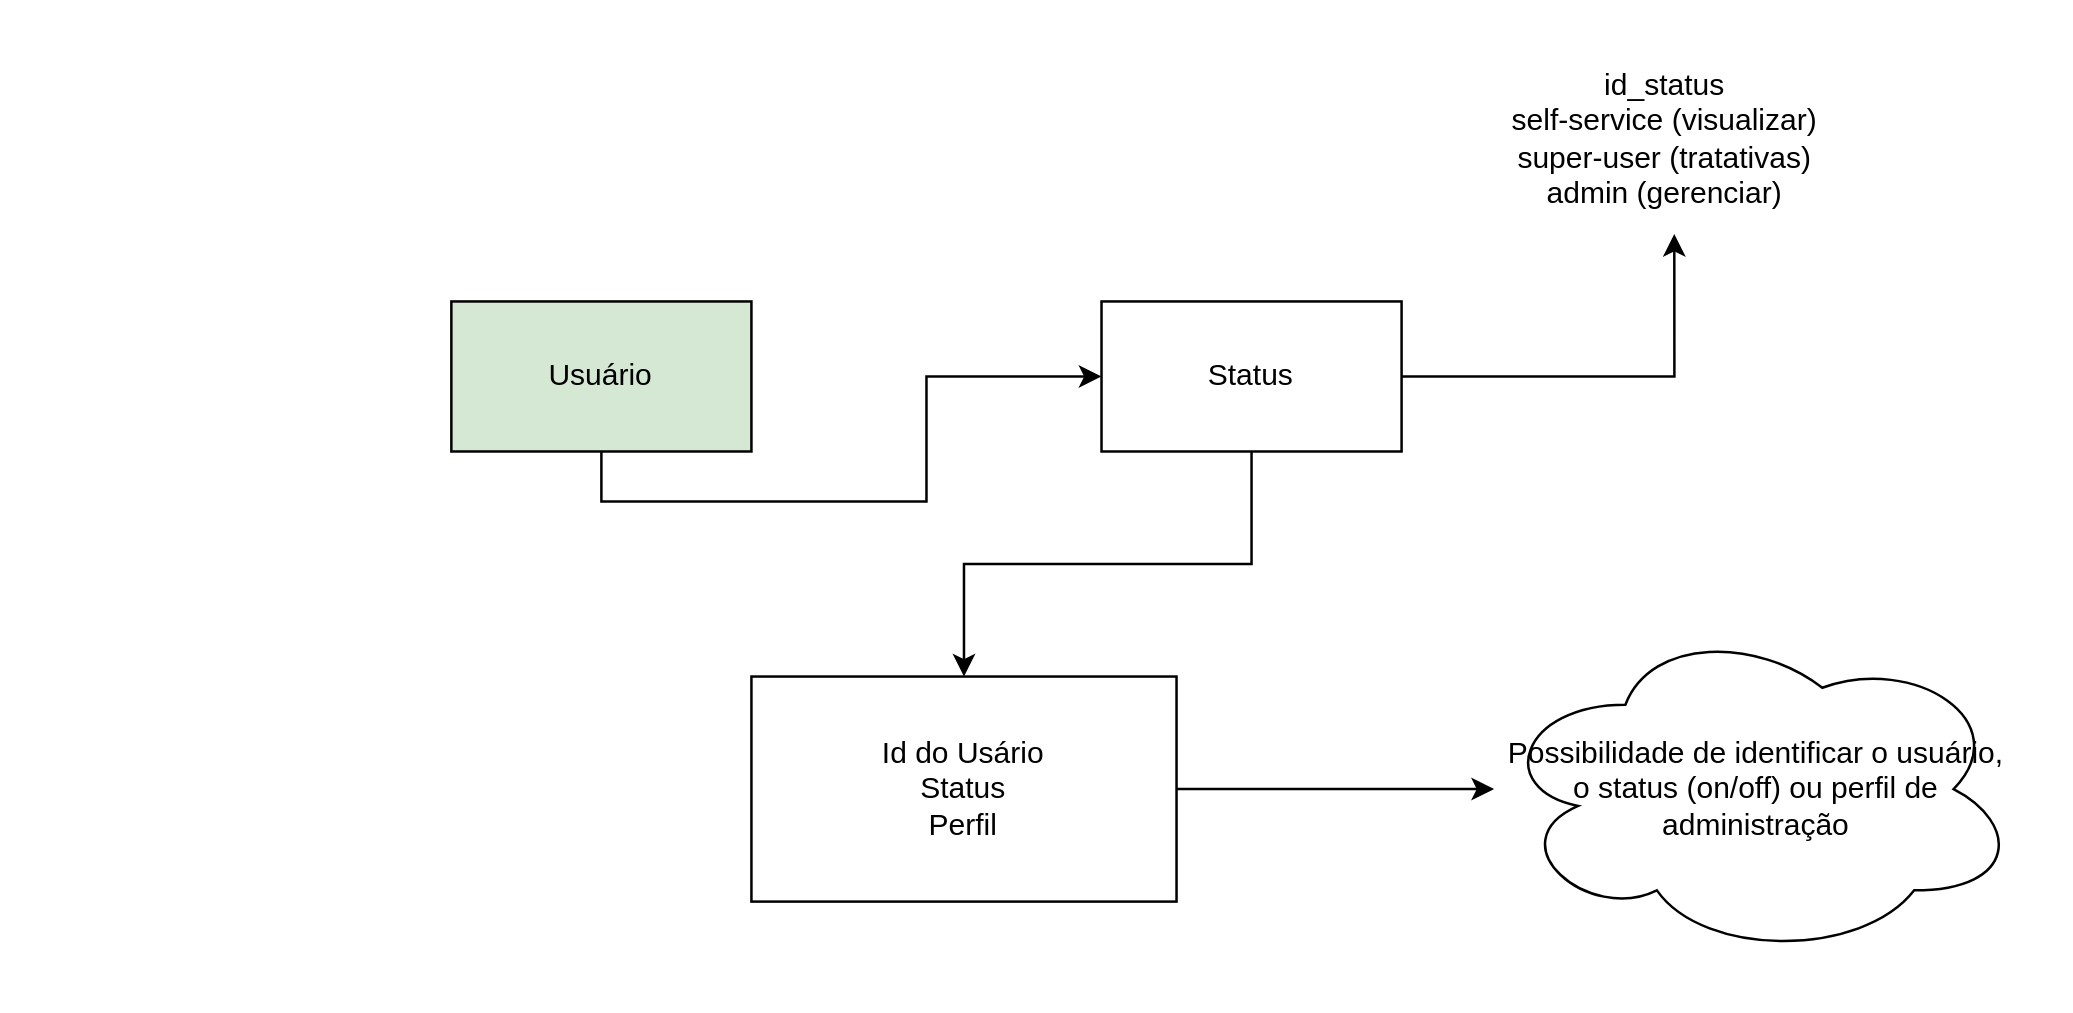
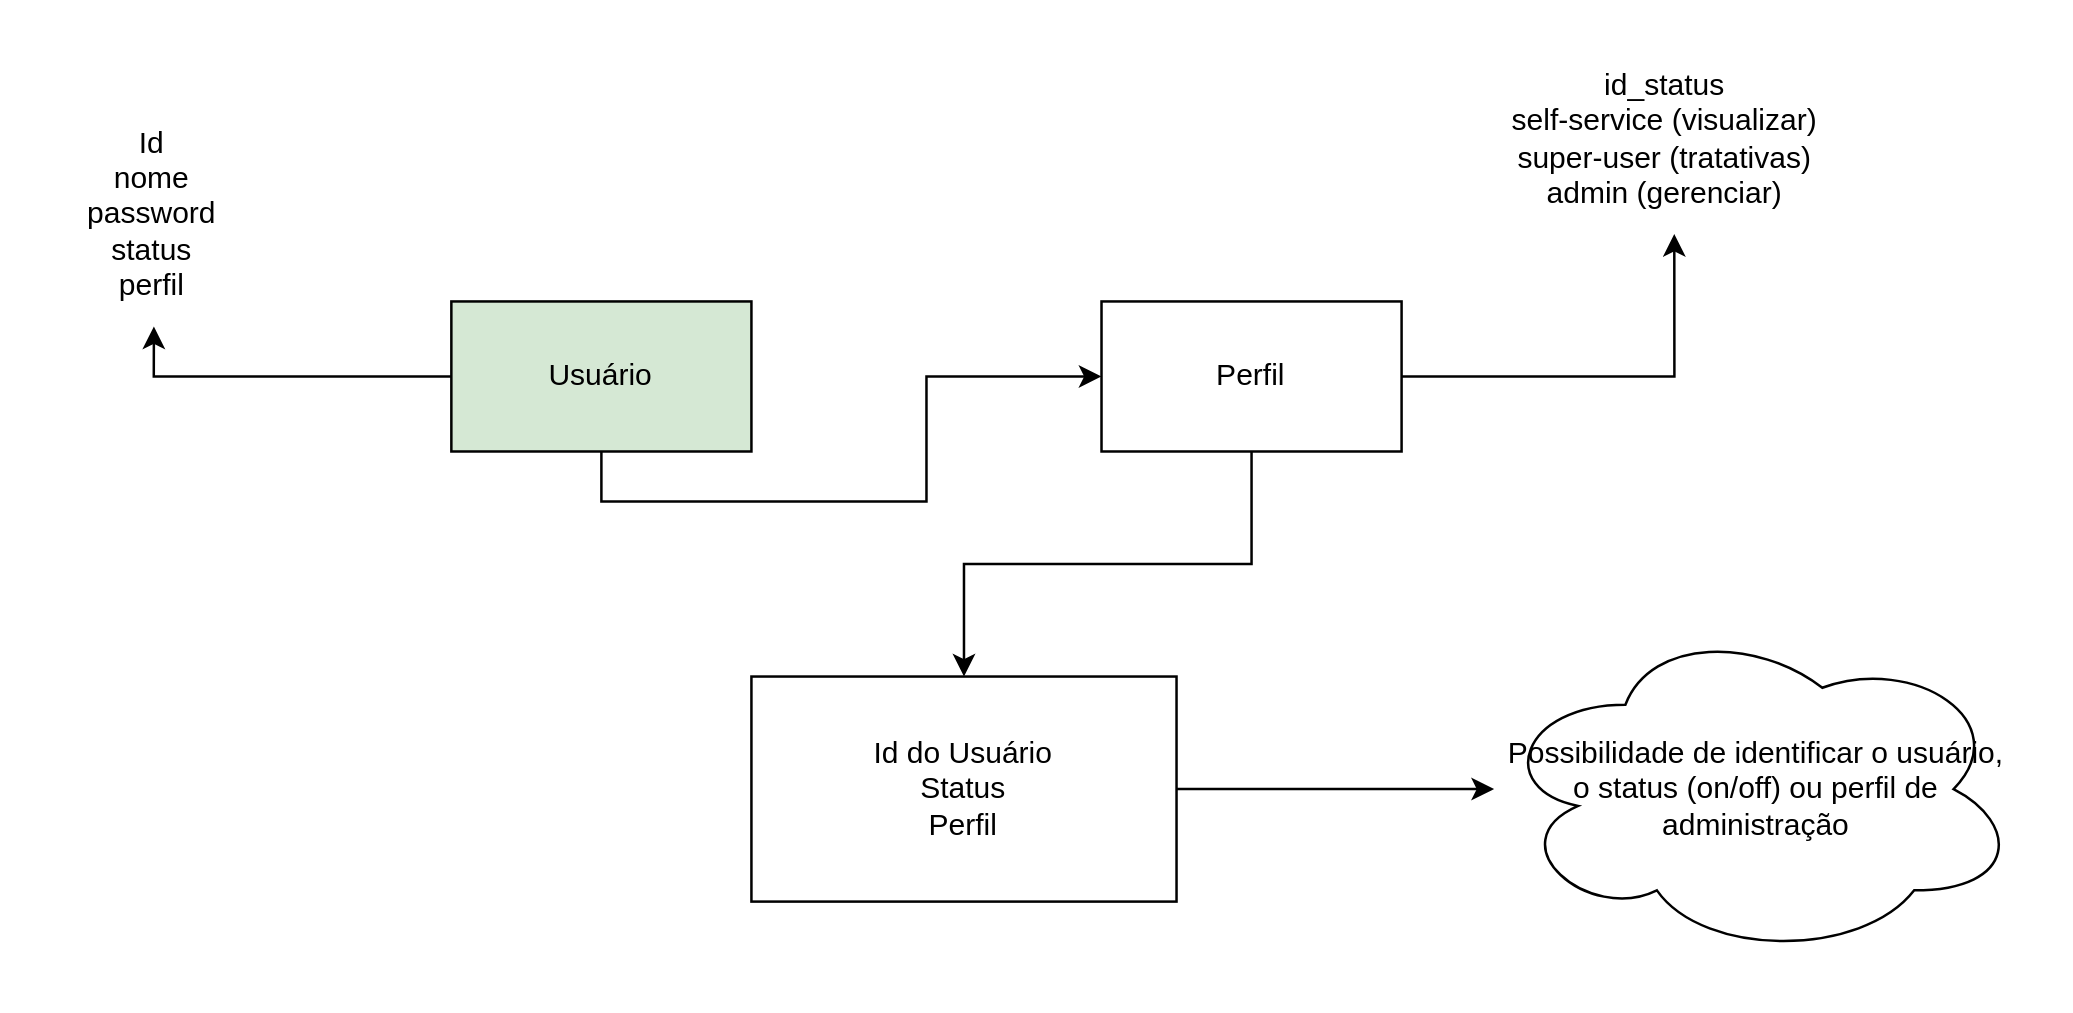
node "Id nome password status perfil": added
edge "Usuário" -> "Id nome password status perfil": added
node "Status": label "Status" -> "Perfil"
node "Id do Usário Status Perfil": label "Id do Usário Status Perfil" -> "Id do Usuário Status Perfil"
